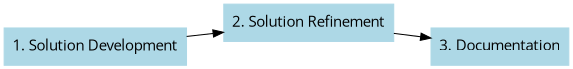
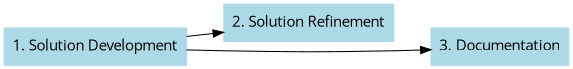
edge "2. Solution Refinement" -> "3. Documentation": now "1. Solution Development" -> "3. Documentation"
